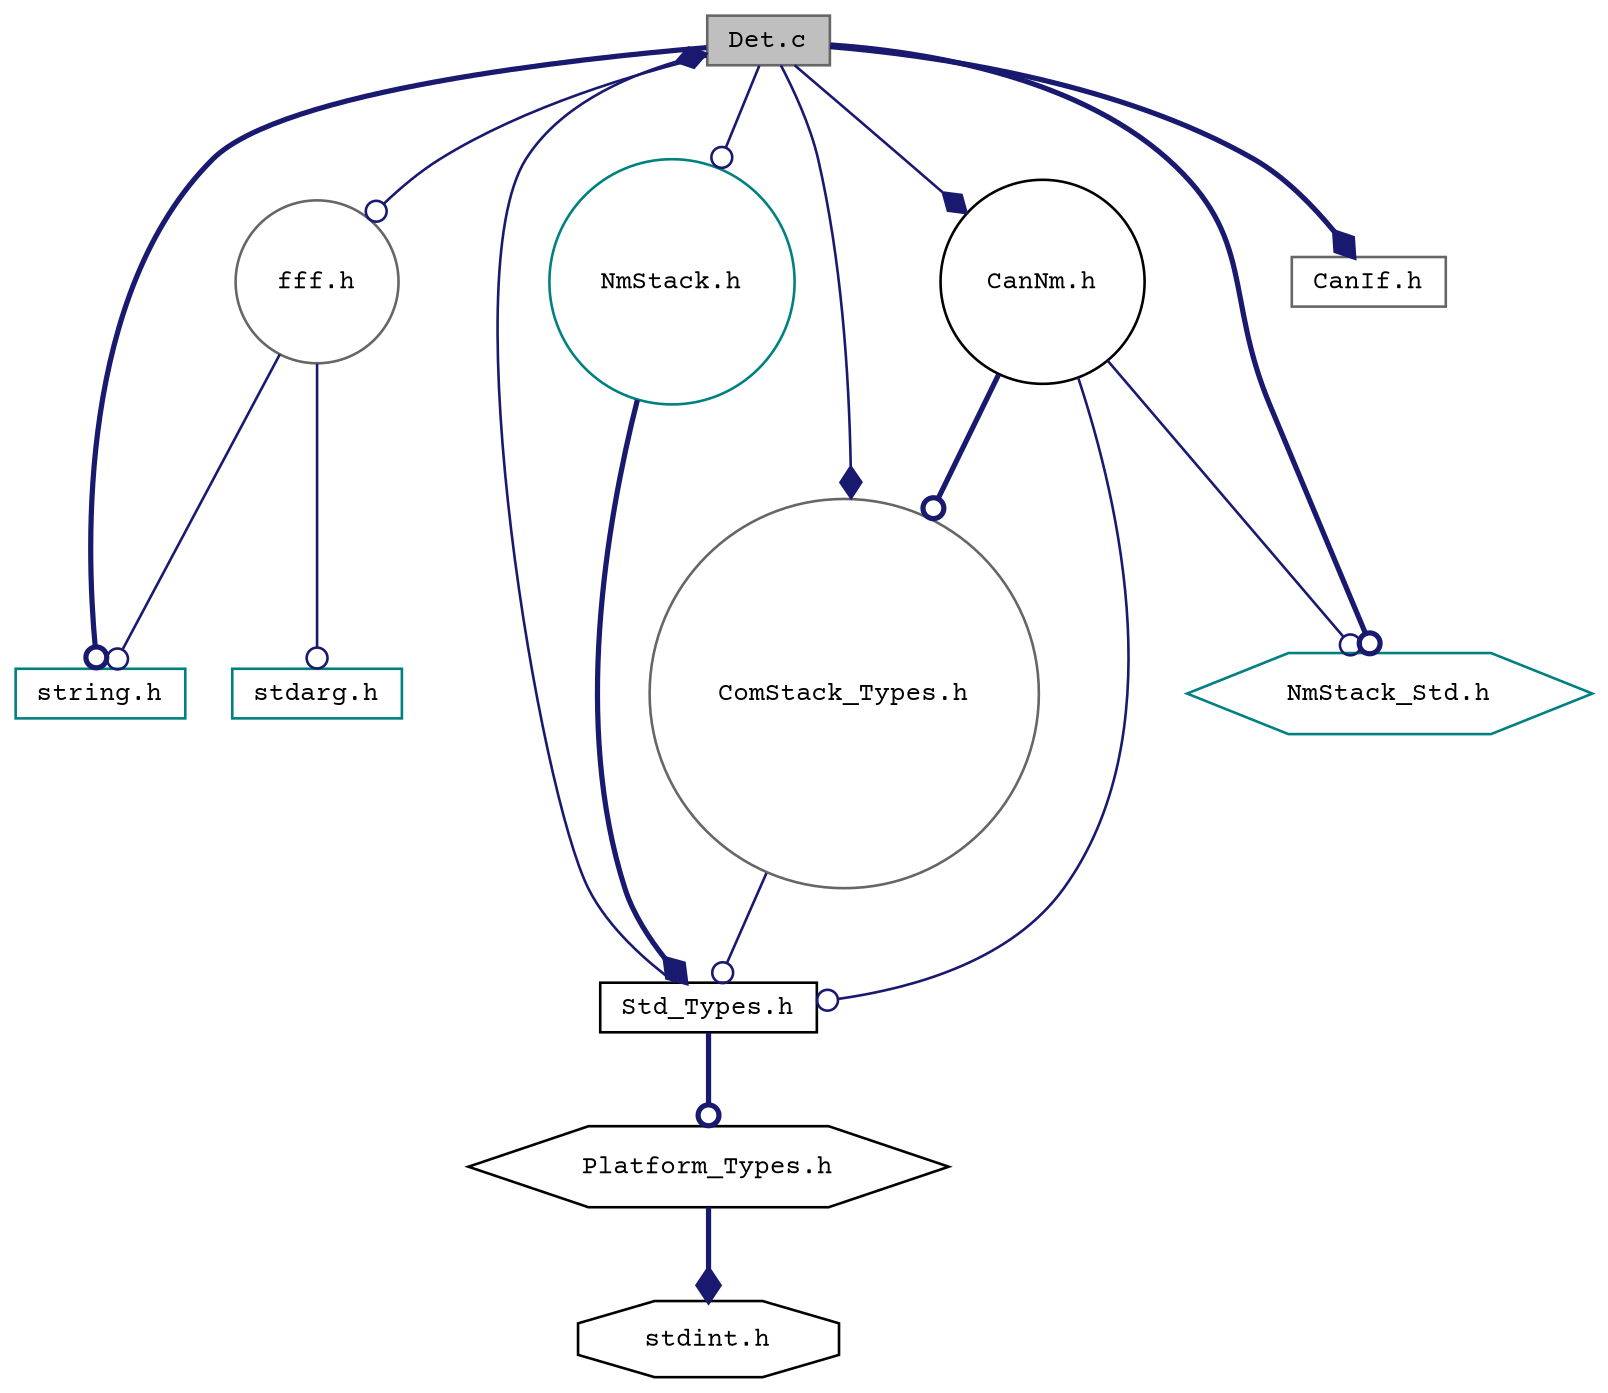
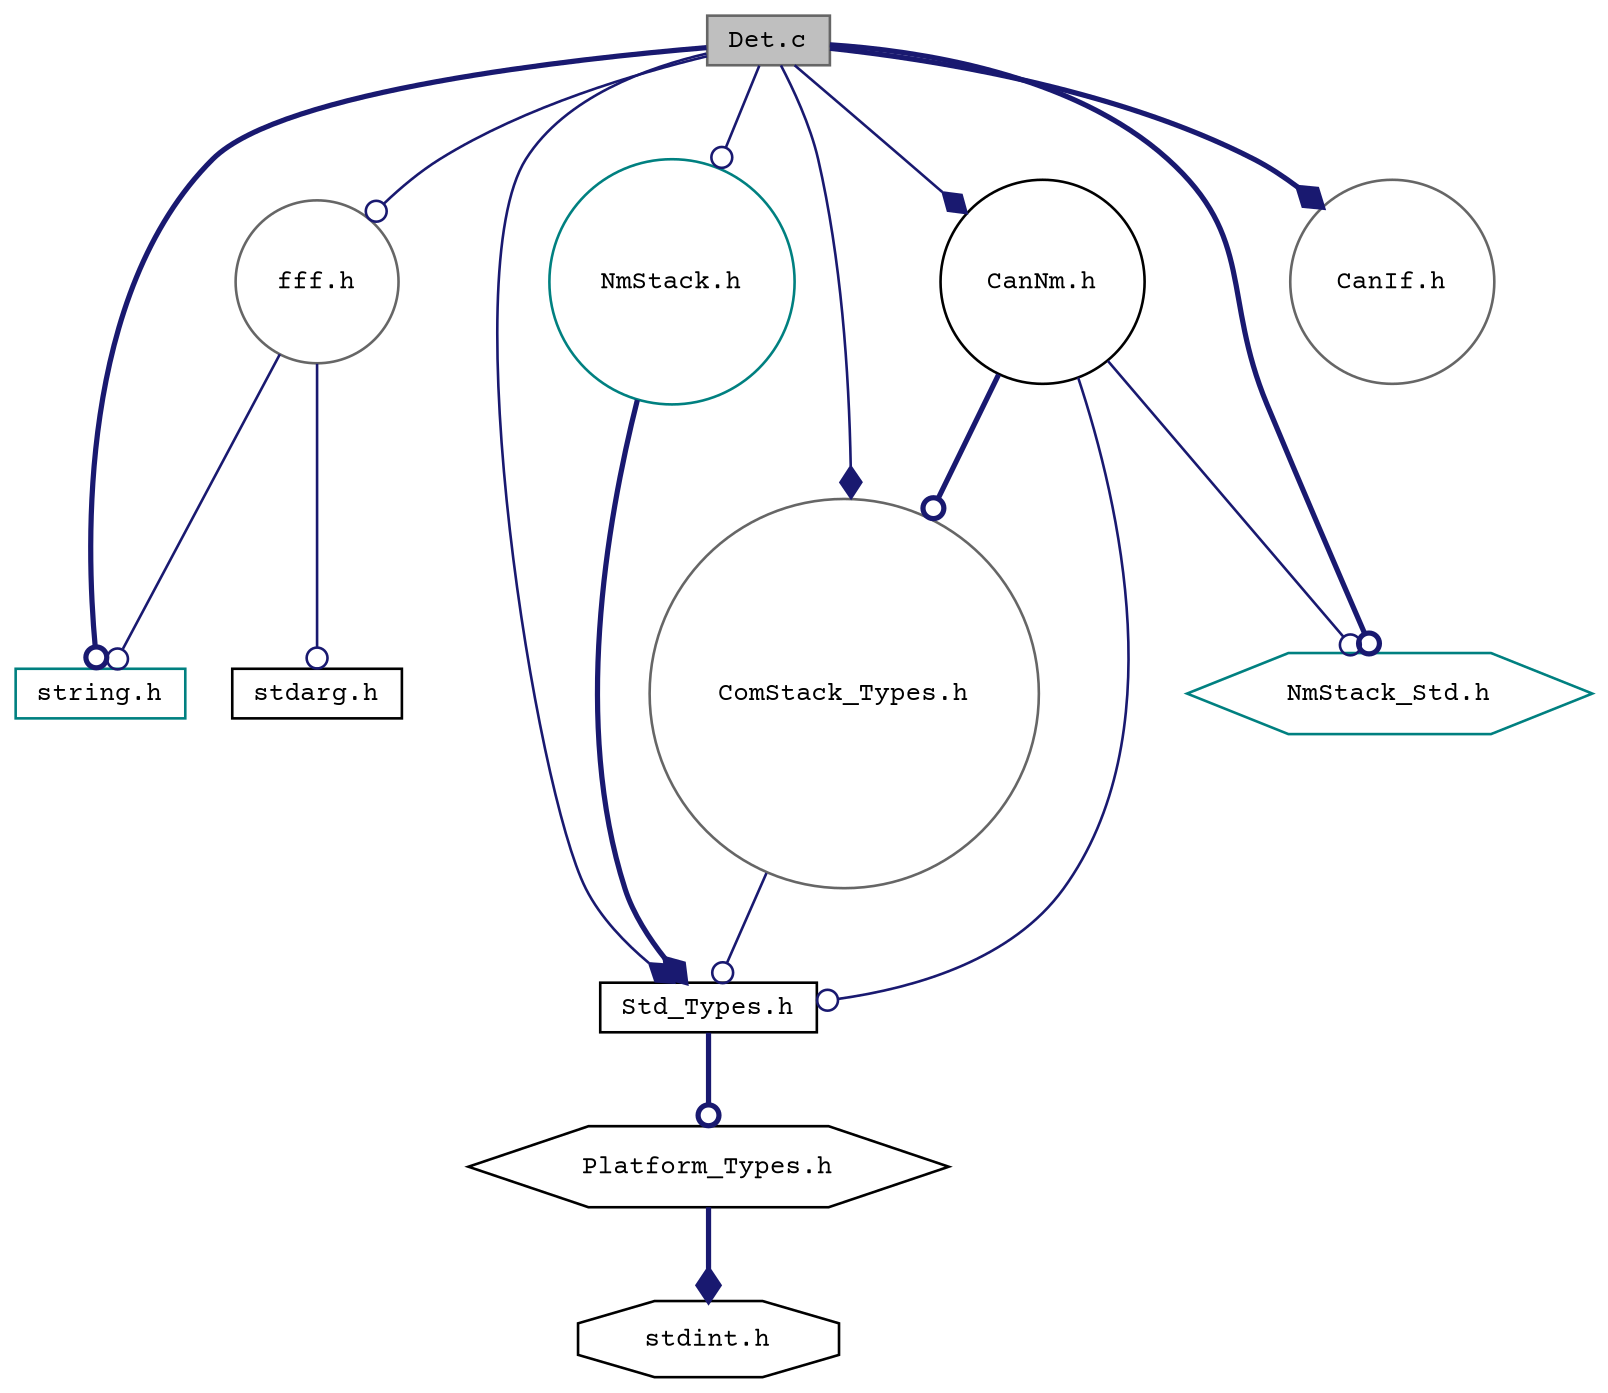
node "CanIf.h": shape box -> circle
edge "Std_Types.h" -> "Det.c": reversed
node "stdarg.h": color teal -> black
